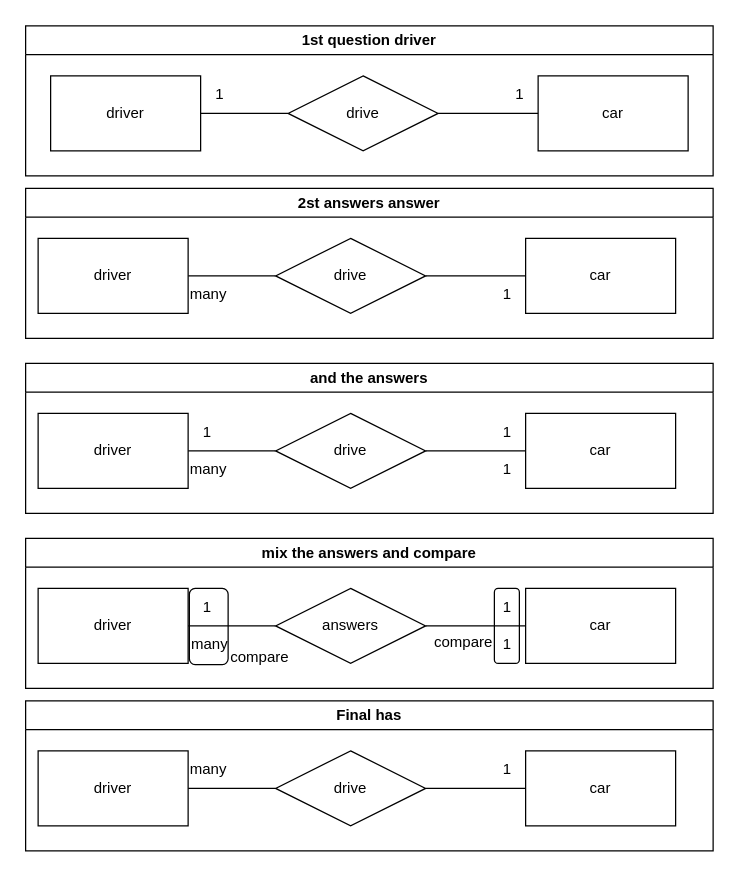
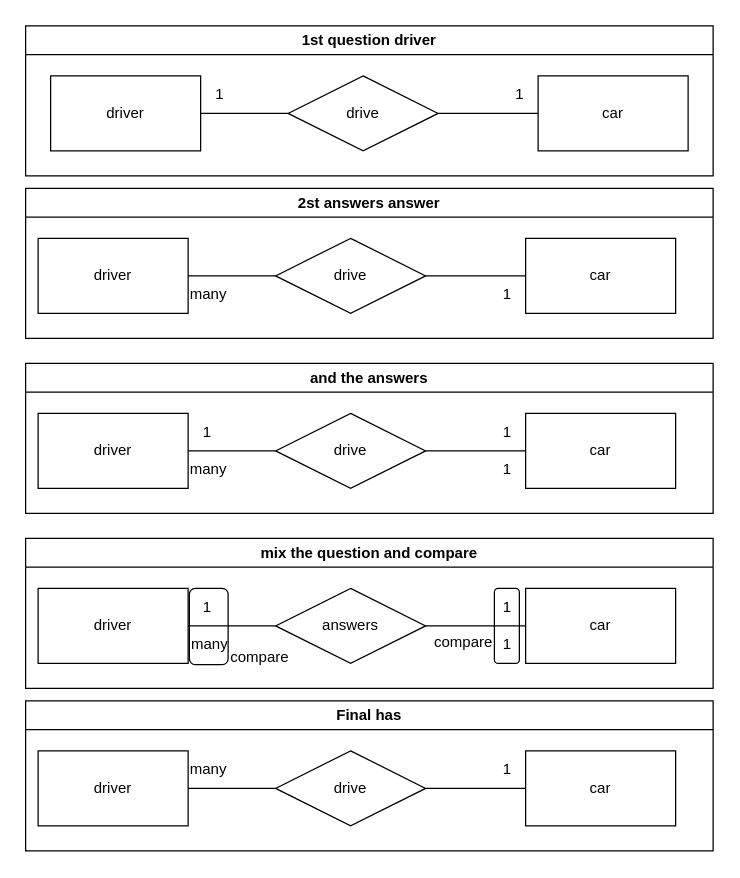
node "mix the answers and compare": label "mix the answers and compare" -> "mix the question and compare"
